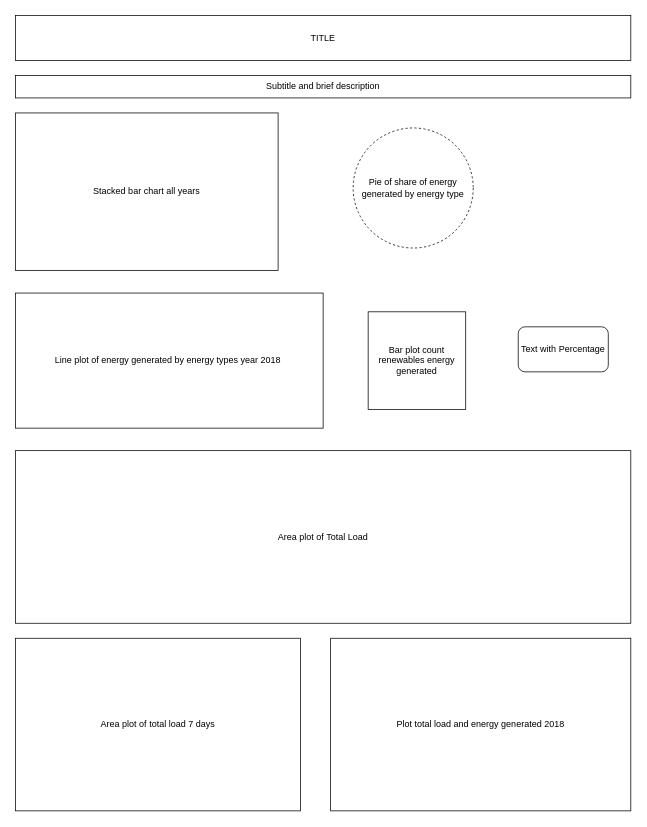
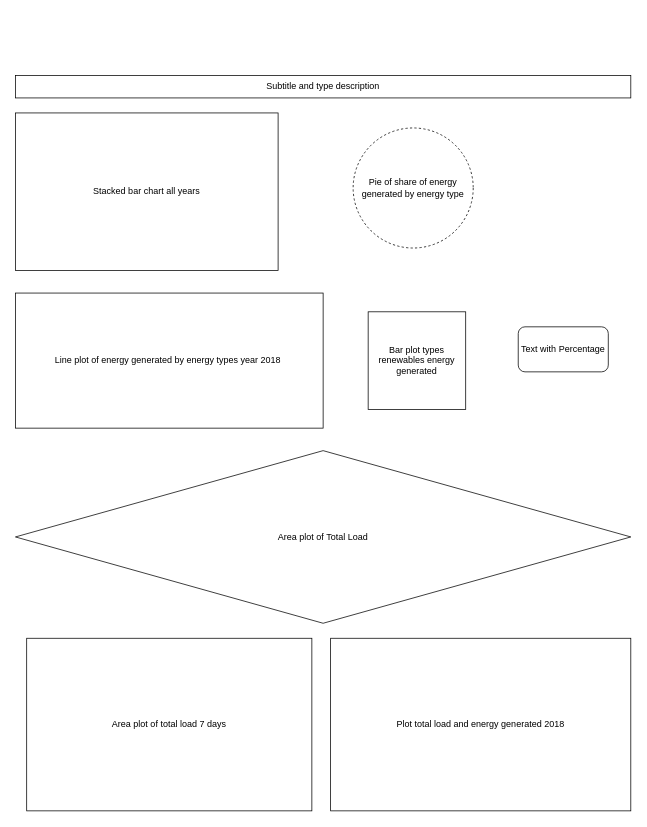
node "TITLE": removed
node "Subtitle and brief description": label "Subtitle and brief description" -> "Subtitle and type description"
node "Bar plot count renewables energy generated": label "Bar plot count renewables energy generated" -> "Bar plot types renewables energy generated"
node "Area plot of Total Load": shape rectangle -> diamond
node "Area plot of total load 7 days": moved (158, 724) -> (169, 724)
